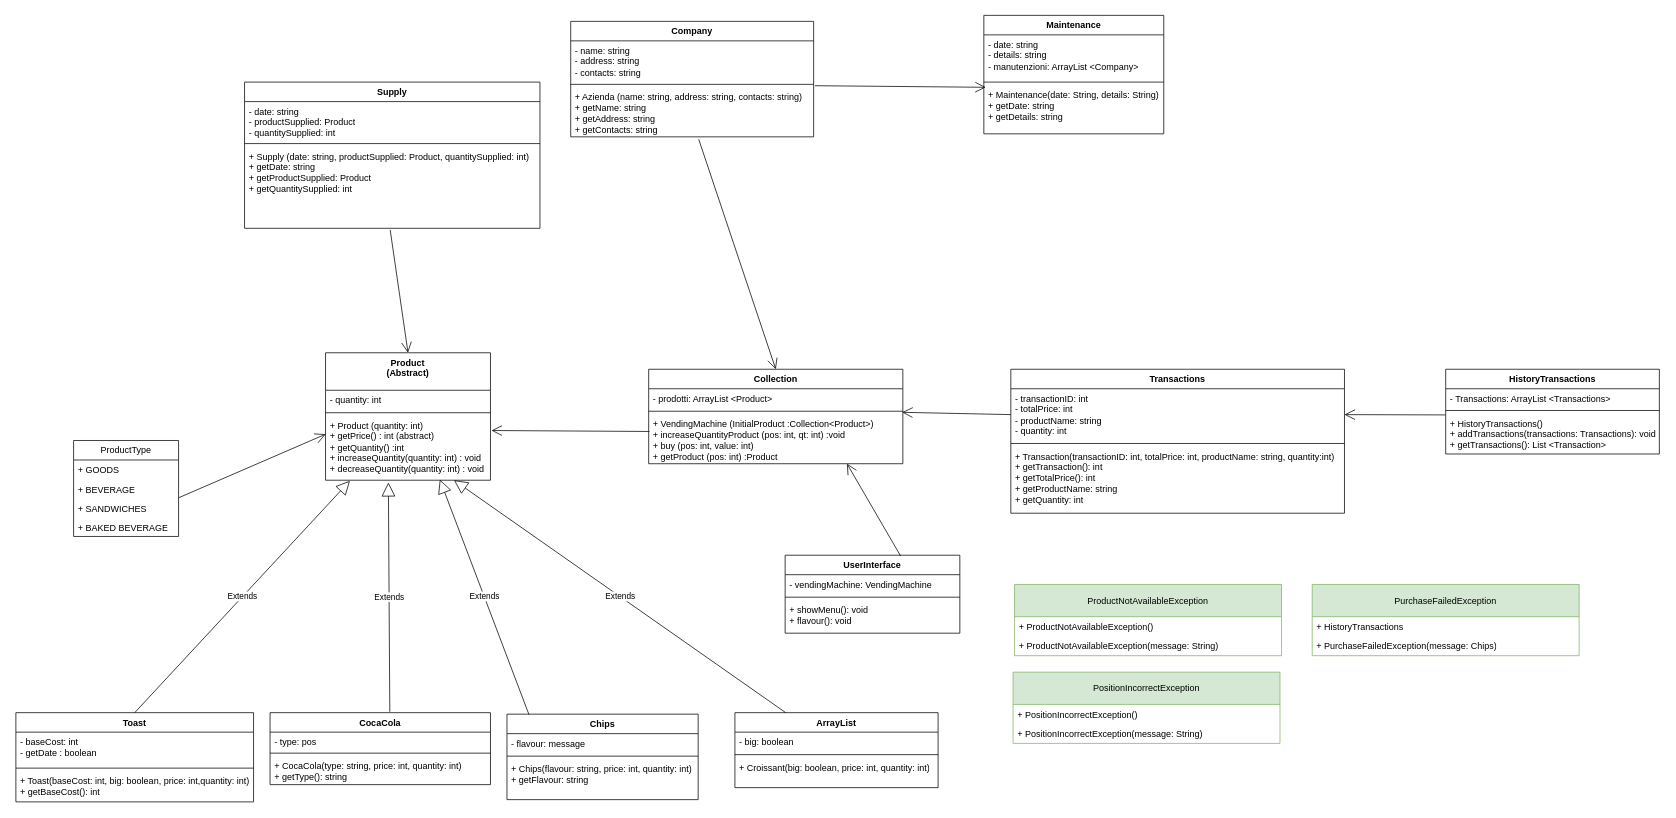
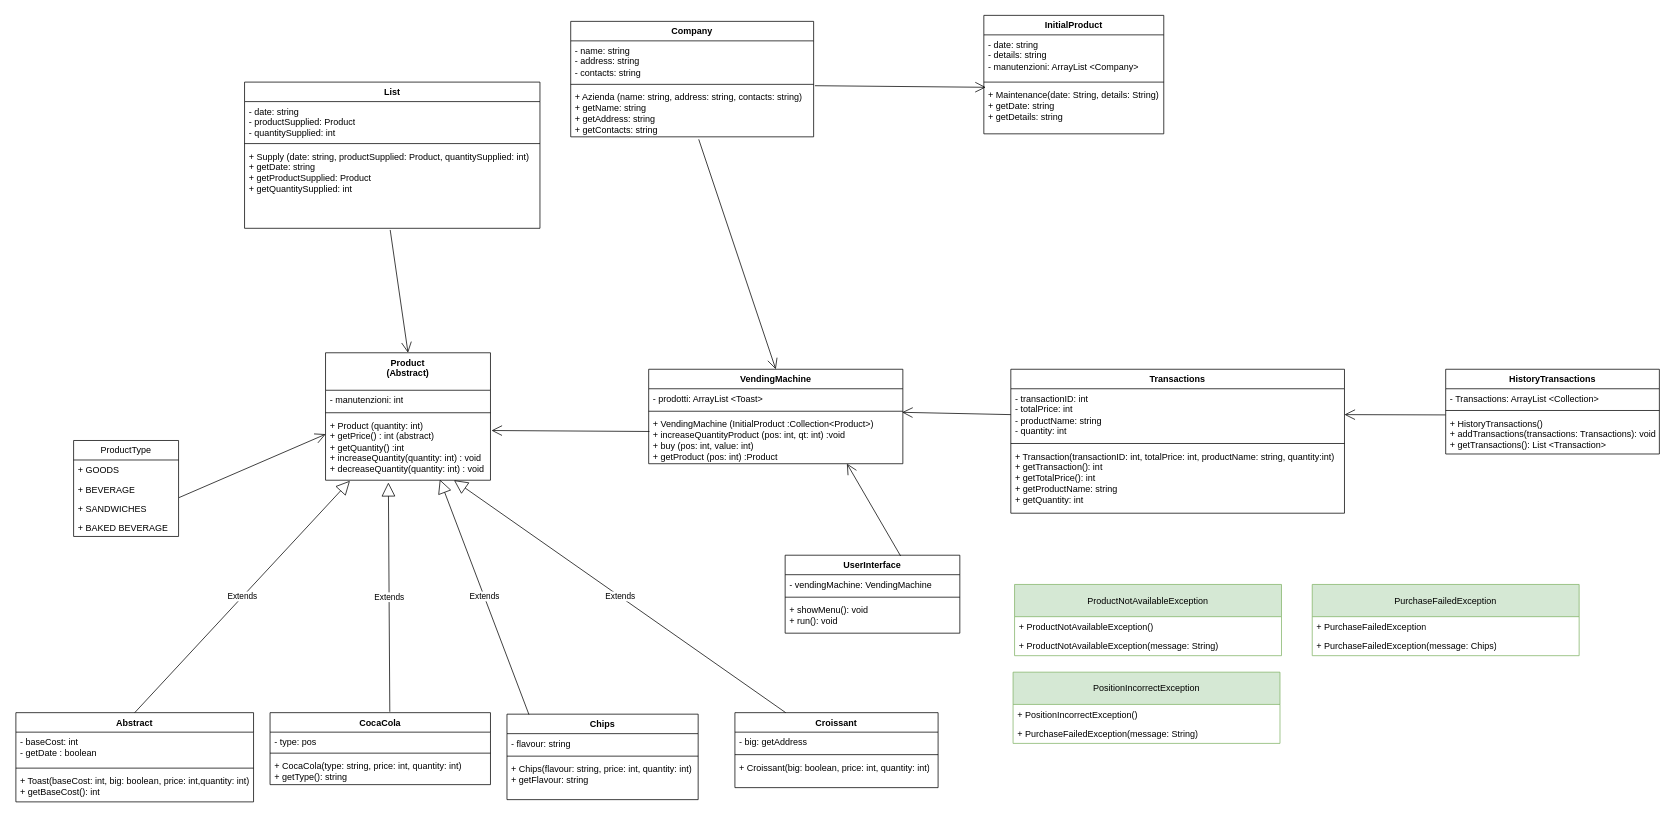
node "Maintenance": label "Maintenance" -> "InitialProduct"
node "Supply": label "Supply" -> "List"
node "Collection": label "Collection" -> "VendingMachine"
node "- prodotti: ArrayList <Product>": label "- prodotti: ArrayList <Product>" -> "- prodotti: ArrayList <Toast>"
node "- Transactions: ArrayList <Transactions>": label "- Transactions: ArrayList <Transactions>" -> "- Transactions: ArrayList <Collection>"
node "- quantity: int": label "- quantity: int" -> "- manutenzioni: int"
node "+ showMenu(): void + flavour(): void": label "+ showMenu(): void + flavour(): void" -> "+ showMenu(): void + run(): void"
node "+ HistoryTransactions": label "+ HistoryTransactions" -> "+ PurchaseFailedException"
node "Toast": label "Toast" -> "Abstract"
node "ArrayList": label "ArrayList" -> "Croissant"
node "+ PositionIncorrectException(message: String)": label "+ PositionIncorrectException(message: String)" -> "+ PurchaseFailedException(message: String)"
node "- big: boolean": label "- big: boolean" -> "- big: getAddress"
node "- flavour: message": label "- flavour: message" -> "- flavour: string"
